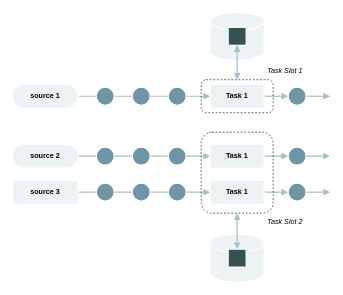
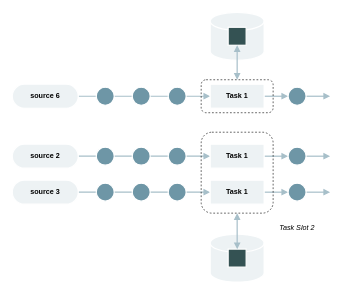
node "Task Slot 1": removed
node "source 1": label "source 1" -> "source 6"
node "source 3": shape rectangle -> rounded rectangle
node "Task Slot 2": moved (285, 222) -> (297, 228)
